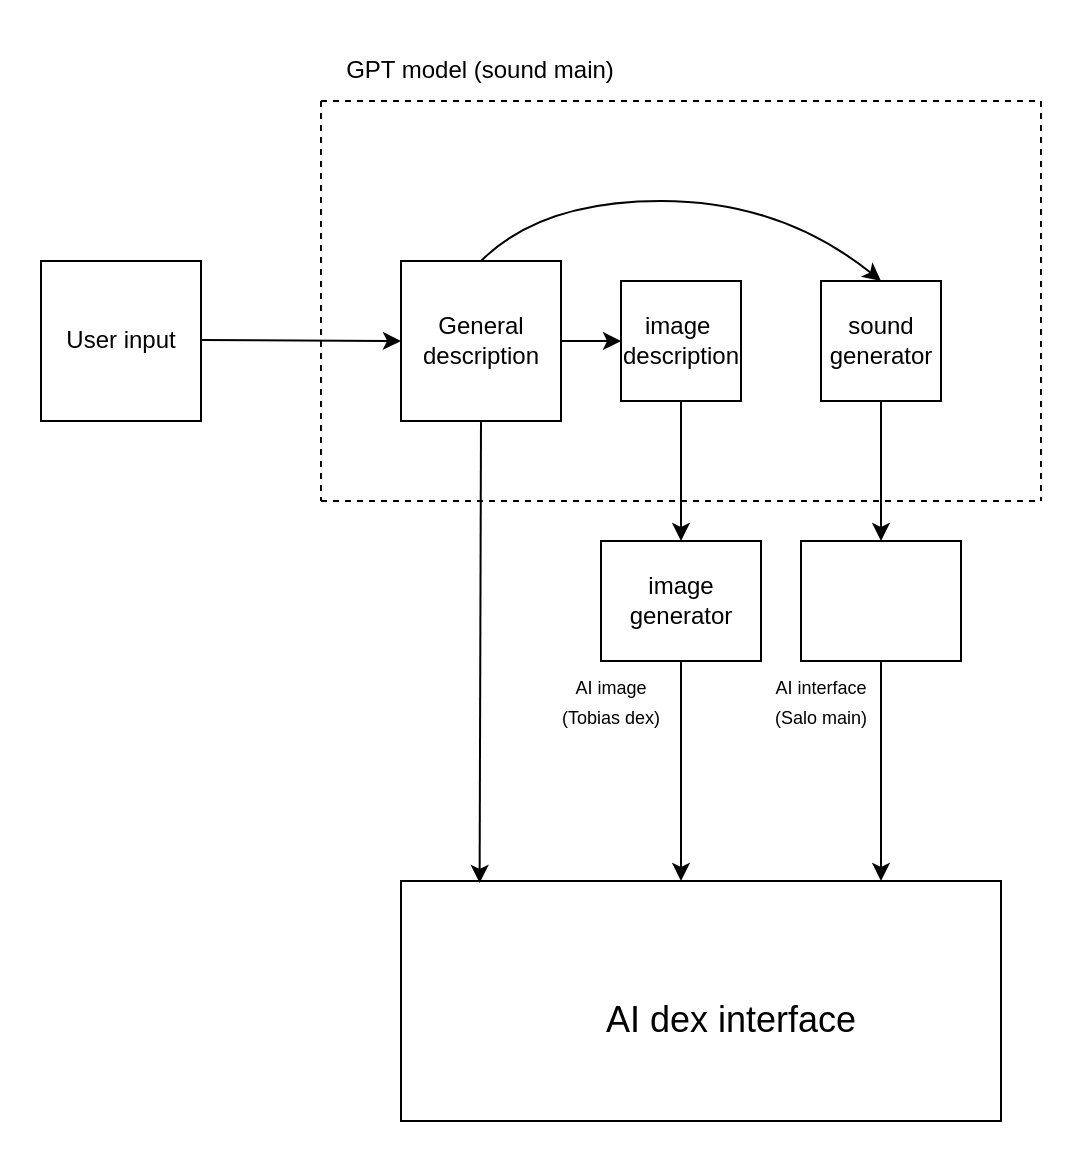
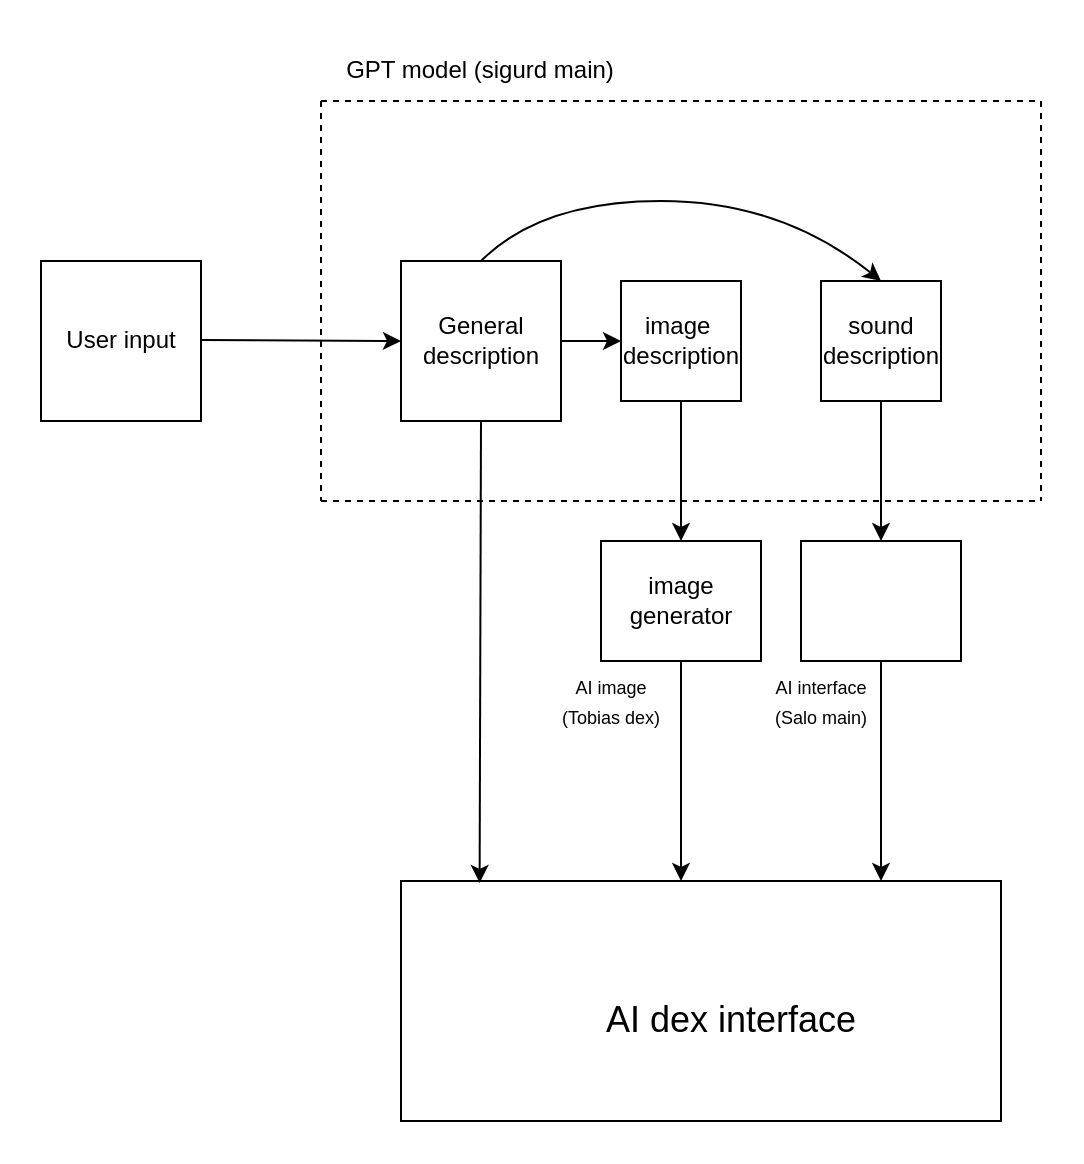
node "GPT model (sound main)": label "GPT model (sound main)" -> "GPT model (sigurd main)"
node "sound generator": label "sound generator" -> "sound description"
